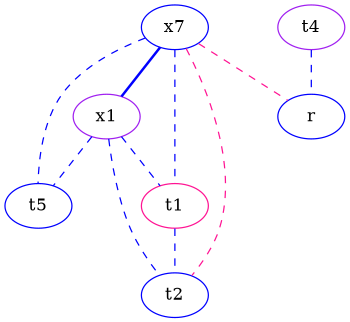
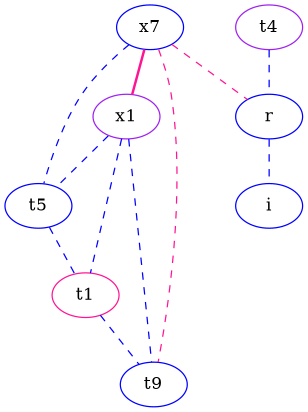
edge "x7" -- "x1": color blue -> deeppink
edge "x7" -- "t1": now "t5" -- "t1"
node "i": added
node "t2": label "t2" -> "t9"
